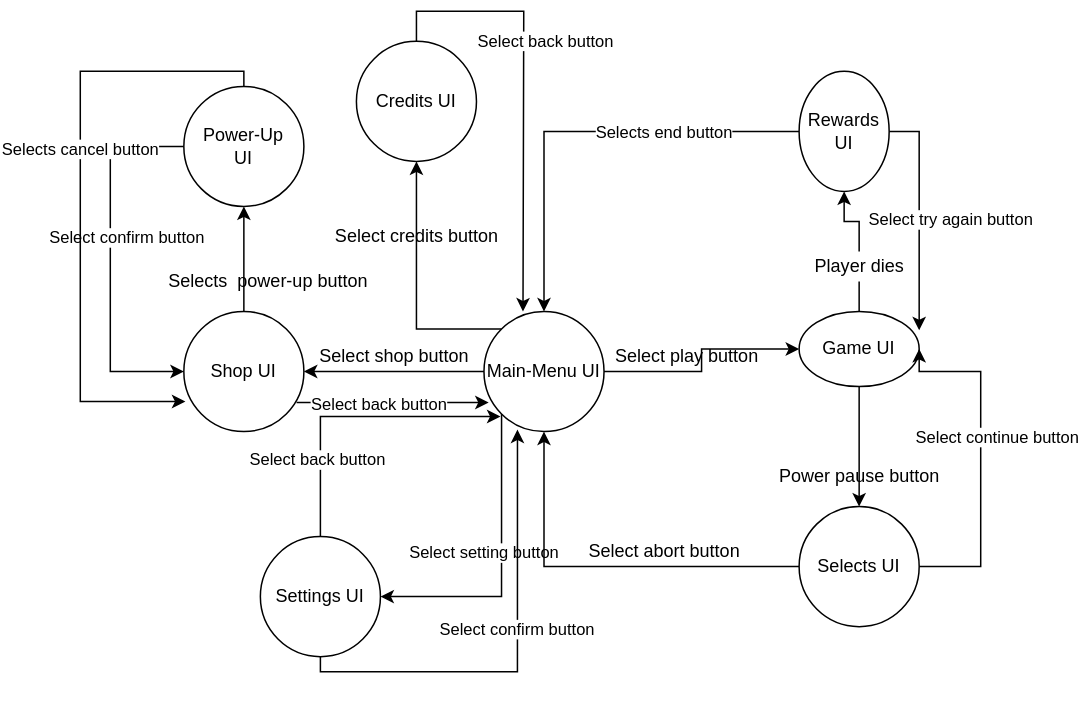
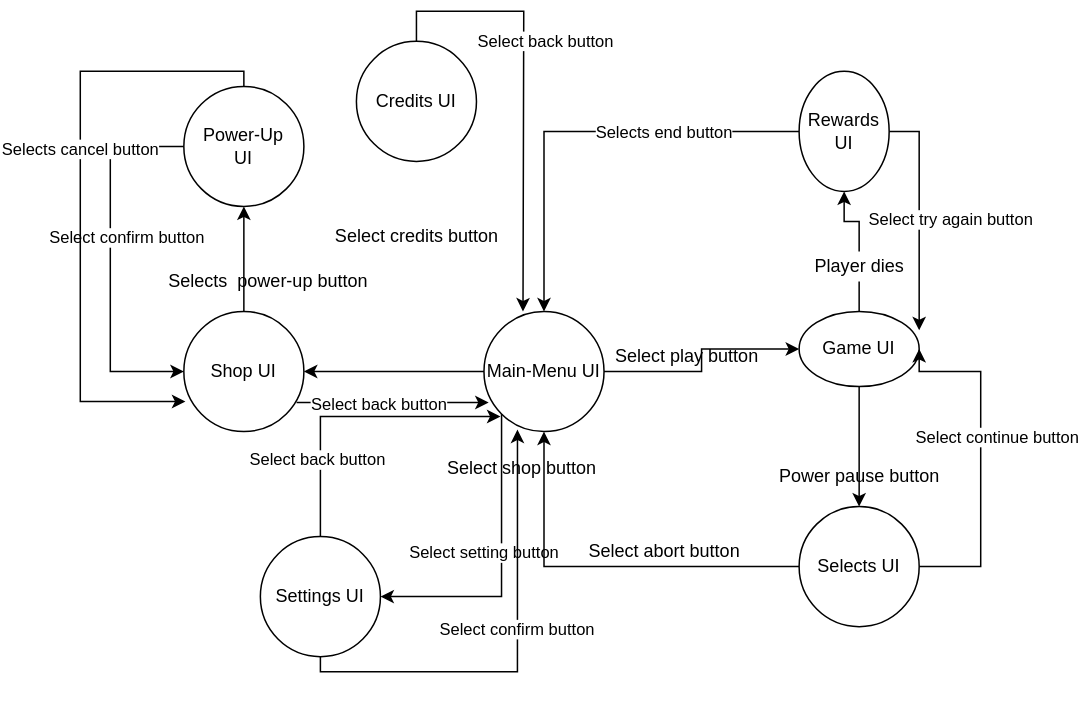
edge "Main-Menu UI" -> "Credits UI": removed
node "Select shop button": moved (394, 356) -> (521, 469)
